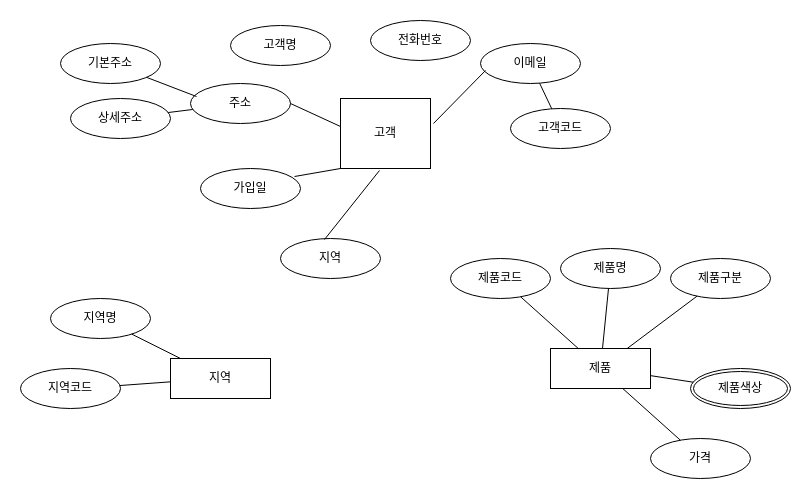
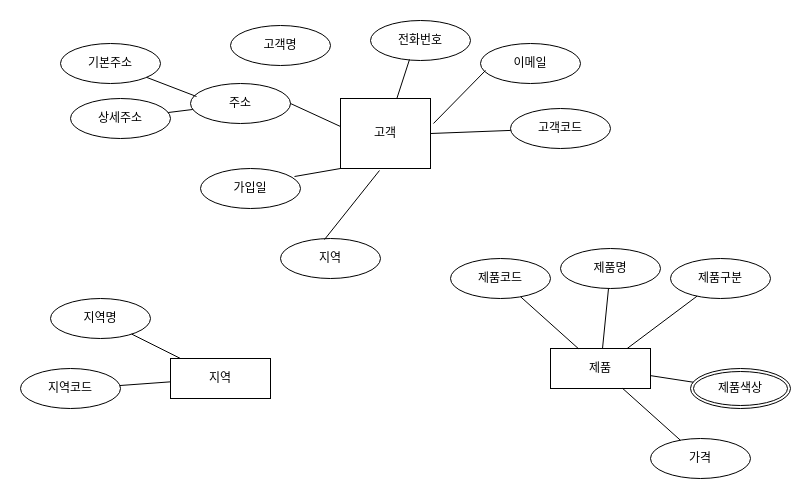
edge "전화번호" -- "고객": added
edge "이메일" -- "고객코드": now "고객" -- "고객코드"
